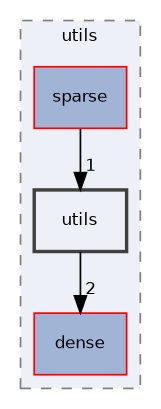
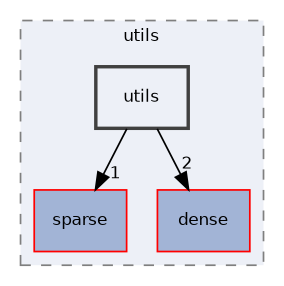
edge "sparse" -> "utils": reversed
